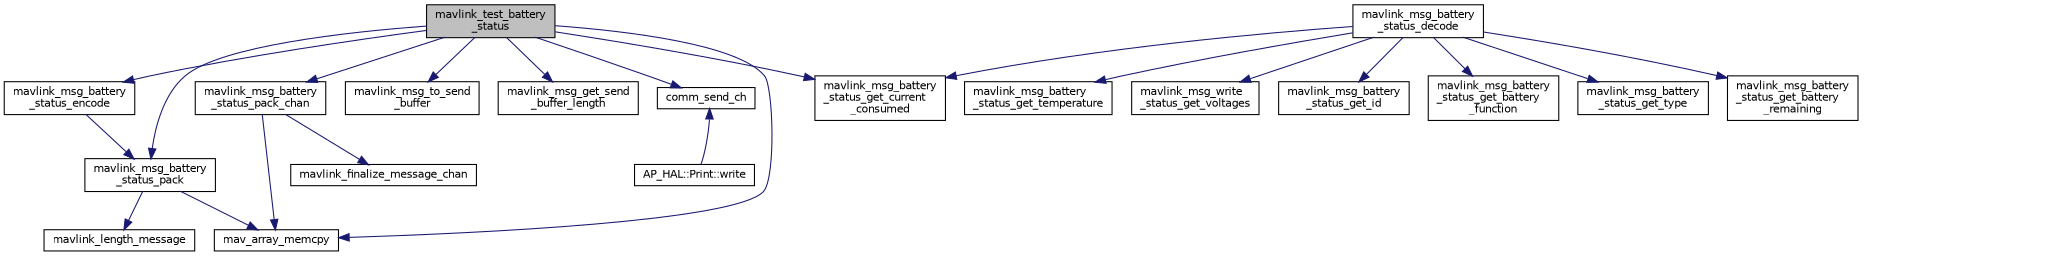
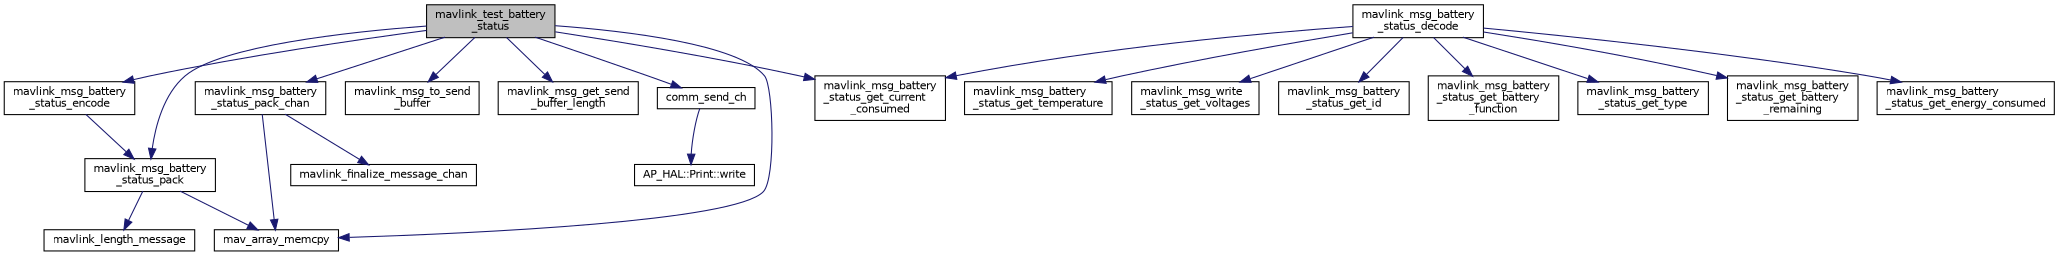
node "mavlink_msg_battery _status_get_energy_consumed": added
edge "AP_HAL::Print::write" -> "comm_send_ch": reversed
